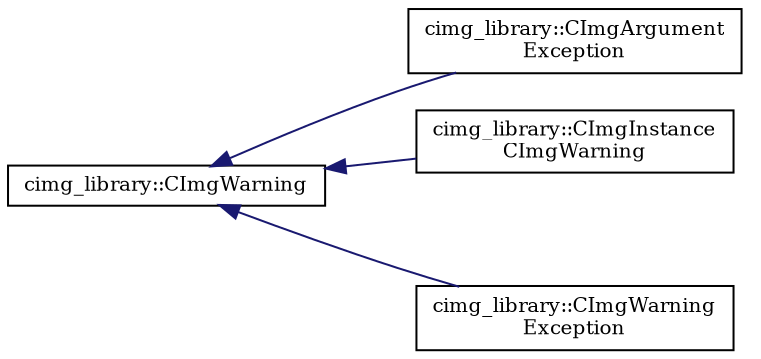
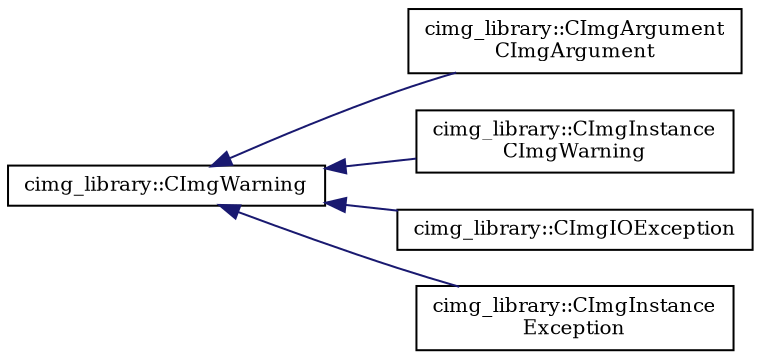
node "cimg_library::CImgArgument Exception": label "cimg_library::CImgArgument Exception" -> "cimg_library::CImgArgument CImgArgument"
node "cimg_library::CImgIOException": added
node "cimg_library::CImgWarning Exception": label "cimg_library::CImgWarning Exception" -> "cimg_library::CImgInstance Exception"
